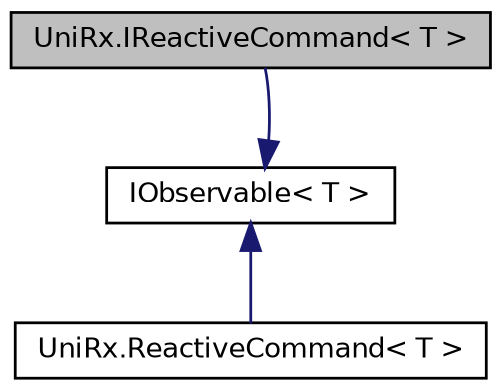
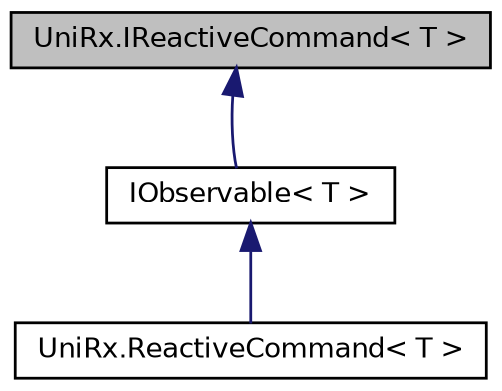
edge "UniRx.IReactiveCommand< T >" -> "IObservable< T >": reversed
